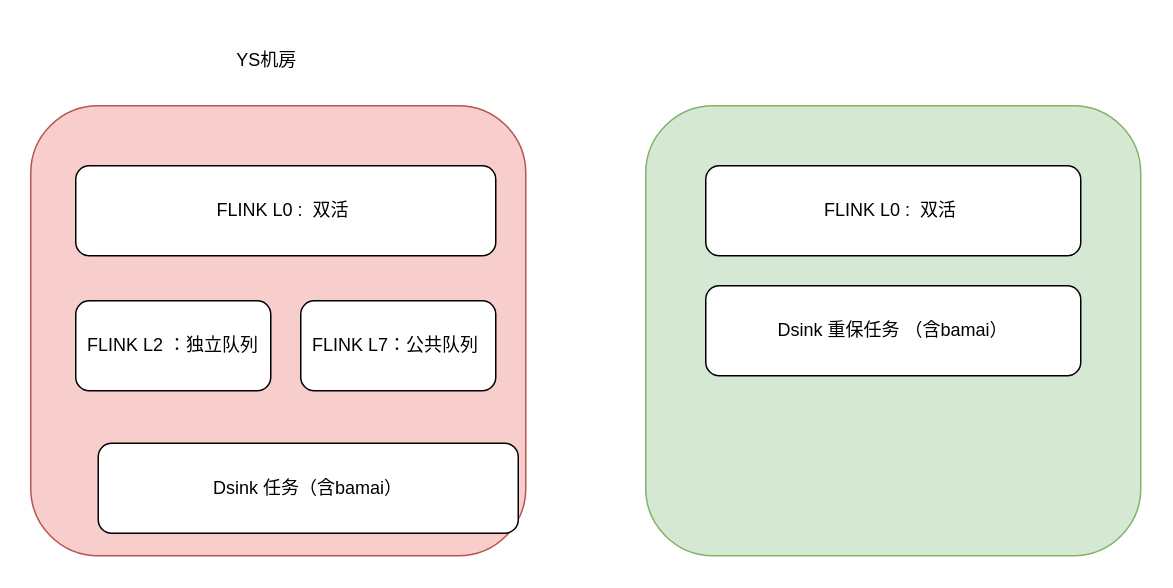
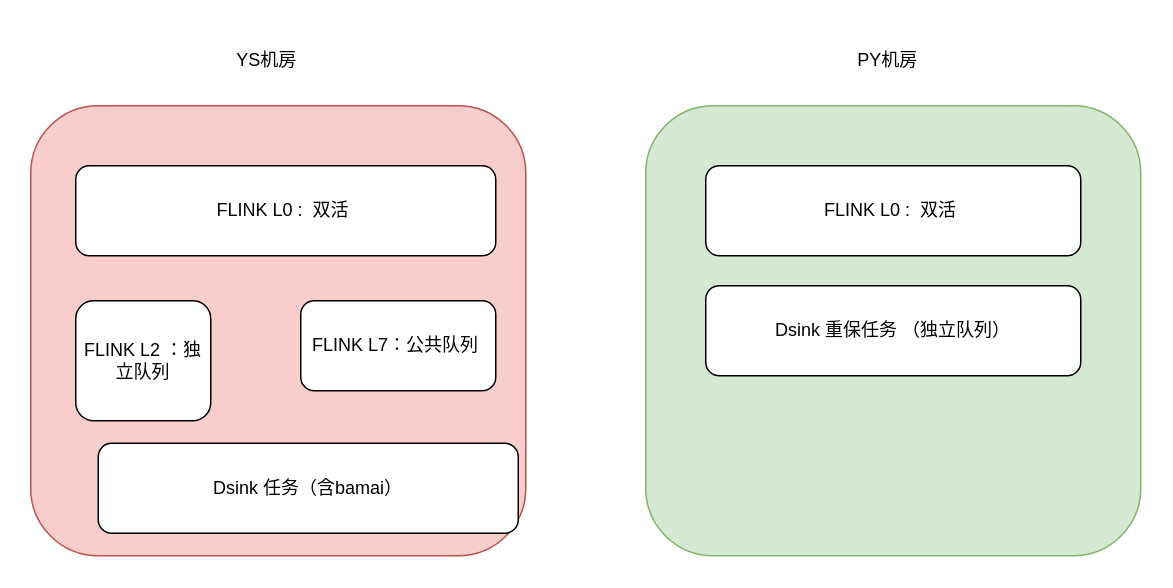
node "PY机房": added
node "Dsink 重保任务 （含bamai）": label "Dsink 重保任务 （含bamai）" -> "Dsink 重保任务 （独立队列）"
node "FLINK L2 ：独立队列": size 195x90 -> 135x120
